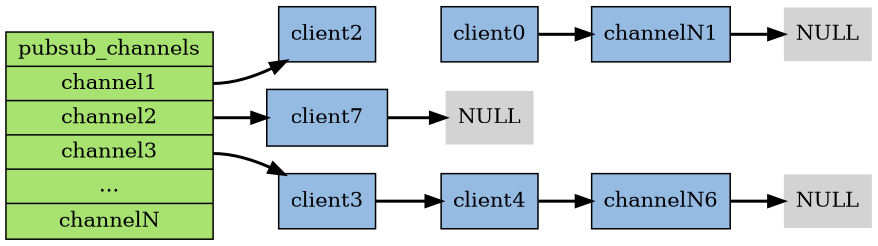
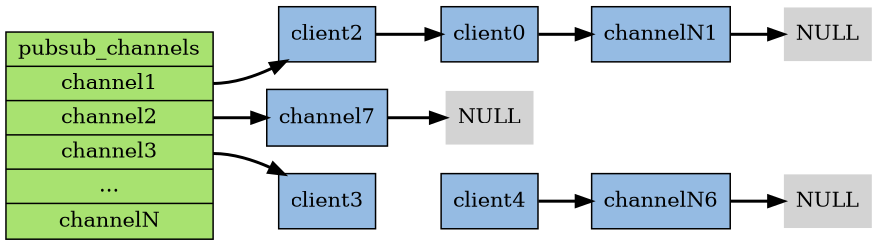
edge "client2" -> "client0": added
node "client7": label "client7" -> "channel7"
edge "client3" -> "client4": removed
